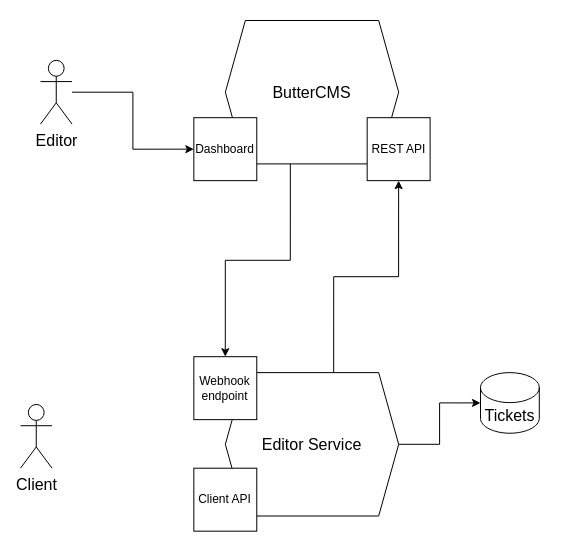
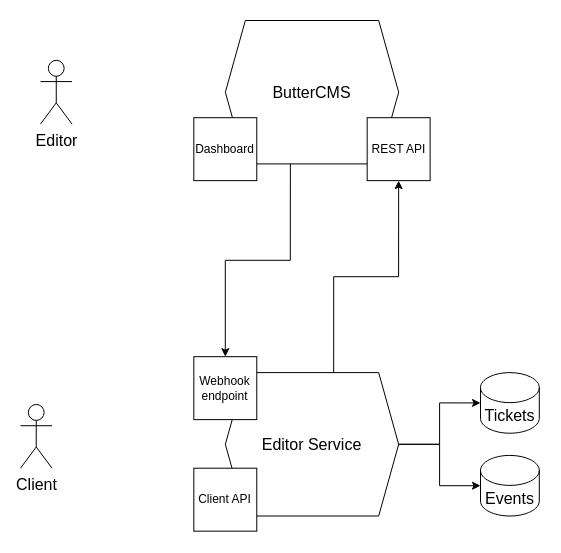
edge "Editor" -> "Dashboard": removed
edge "Editor Service" -> "Events": added
node "Events": added
